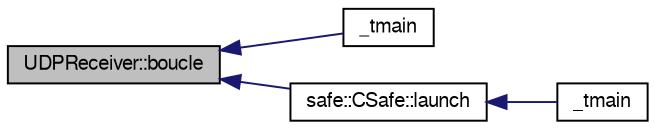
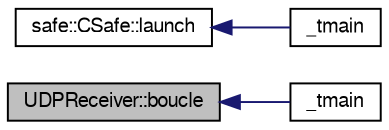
edge "safe::CSafe::launch" -> "UDPReceiver::boucle": removed
